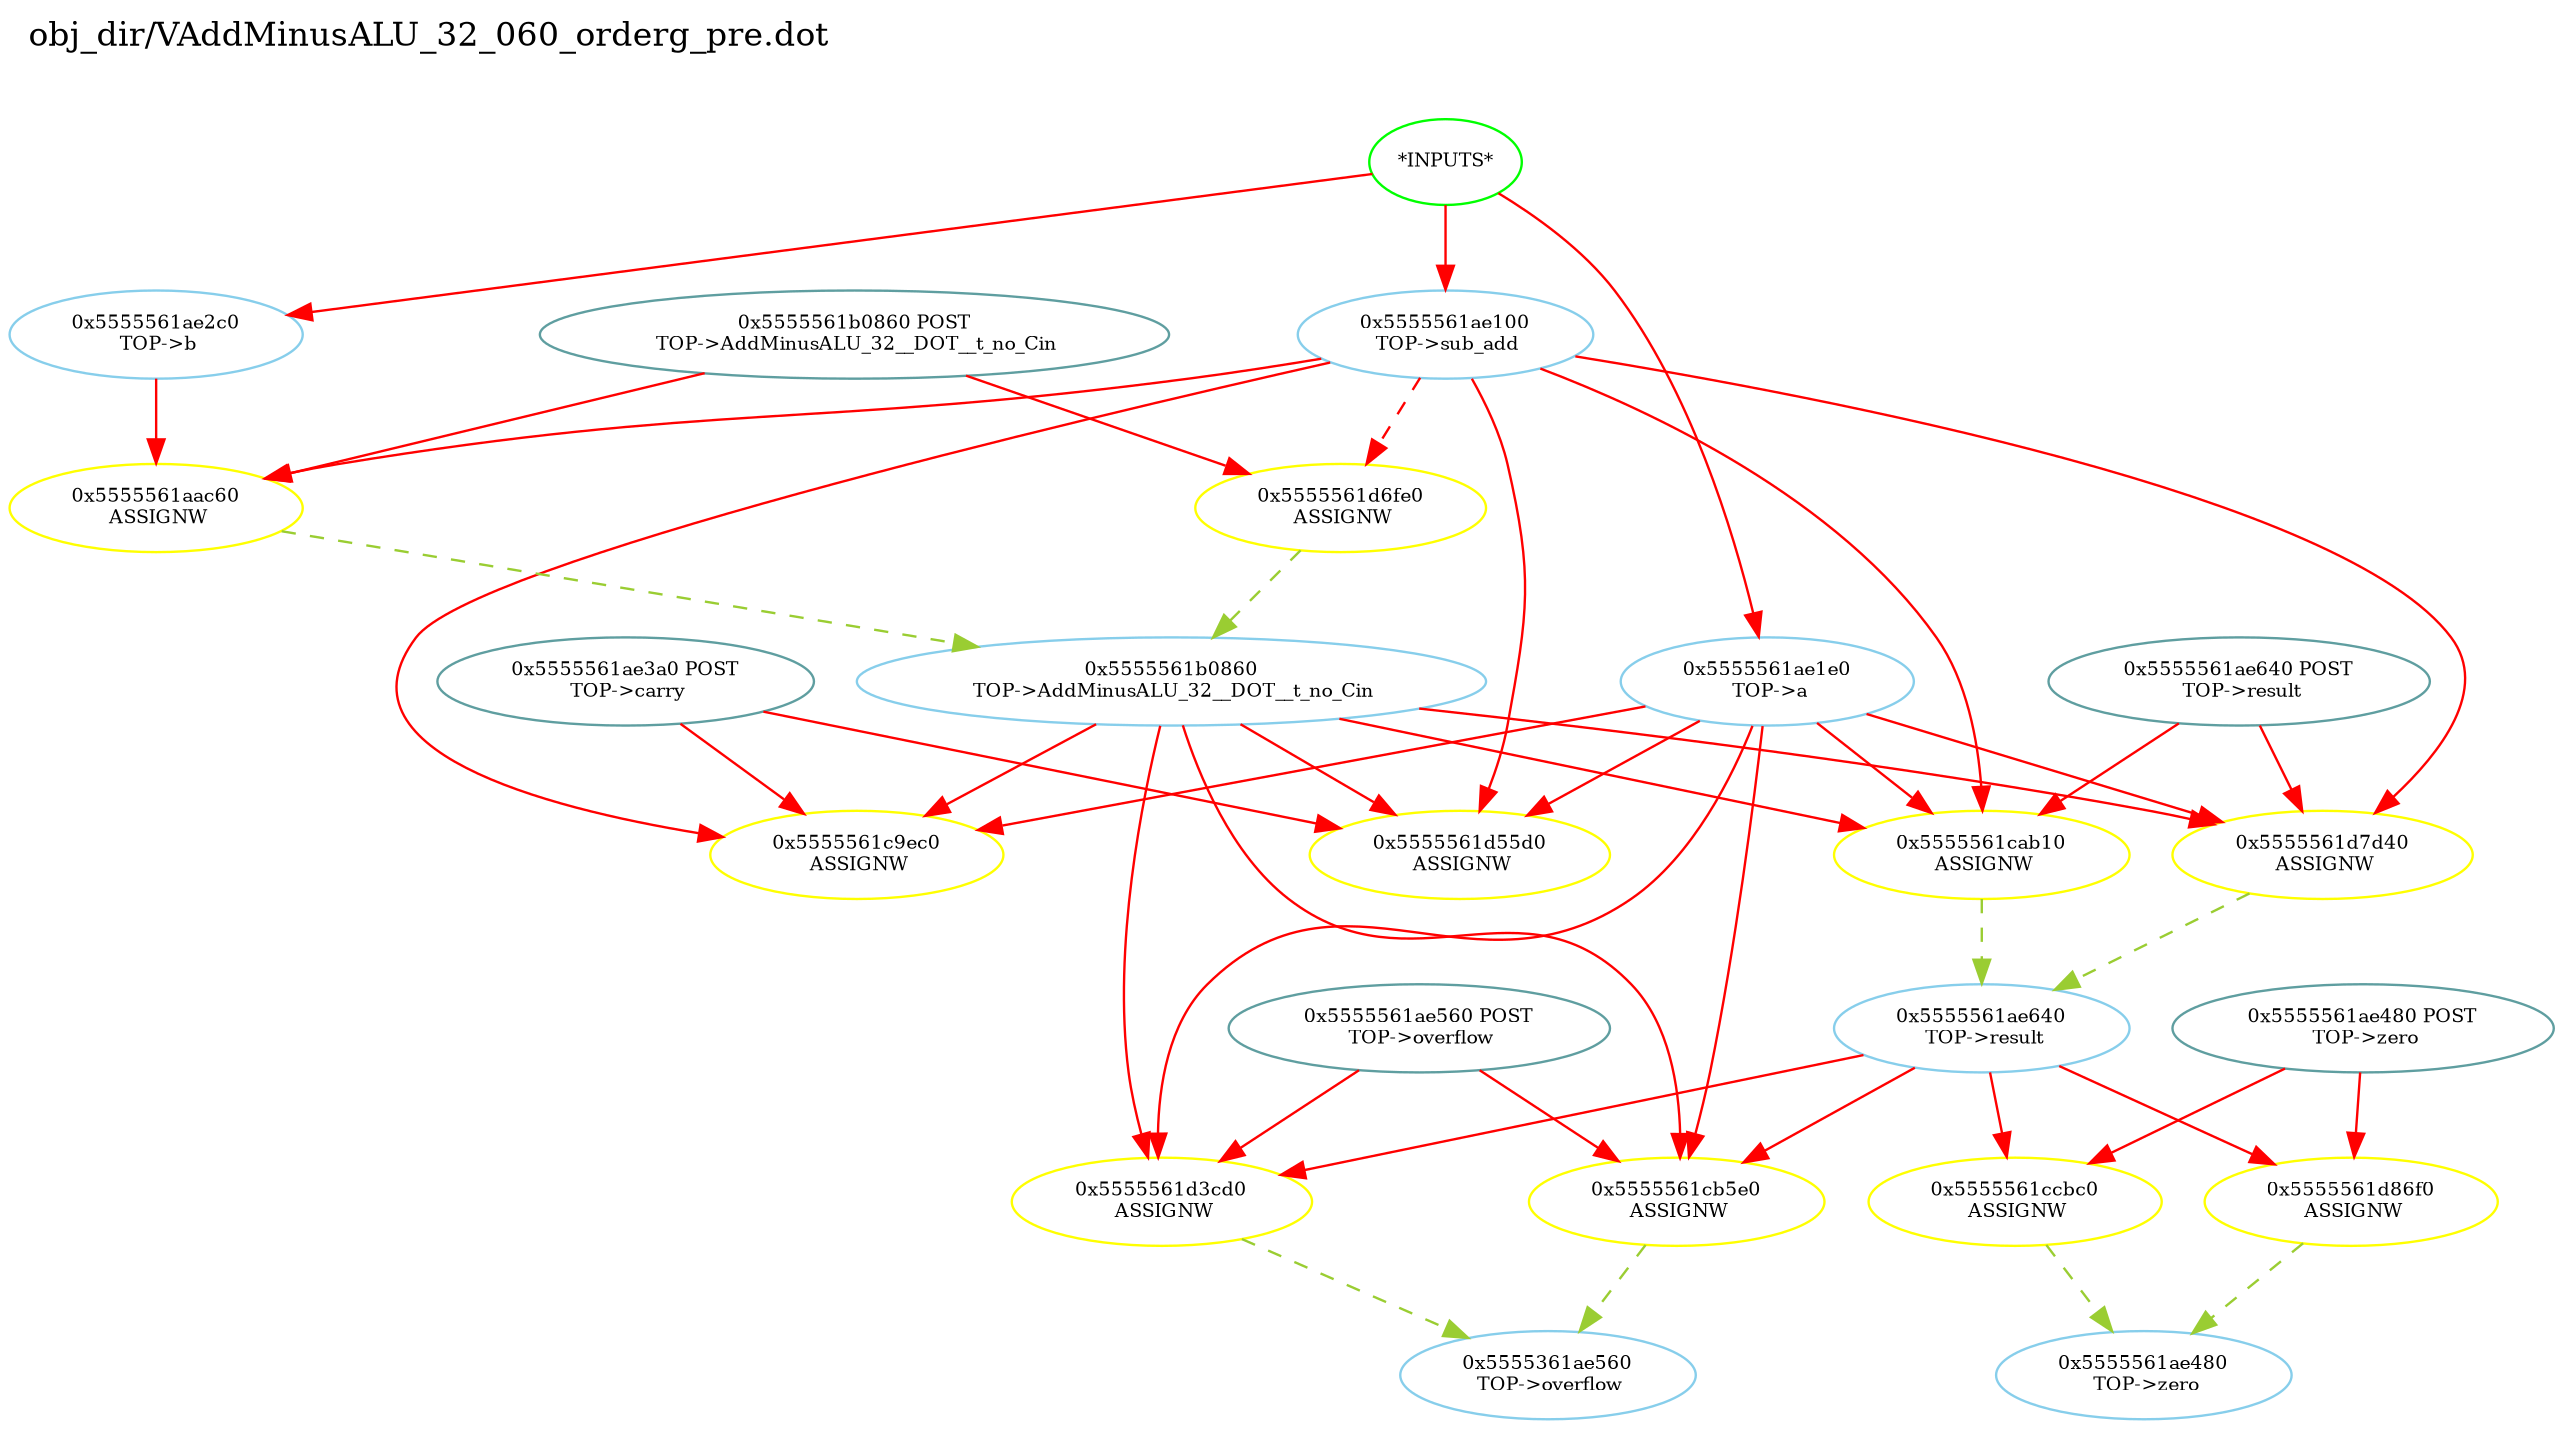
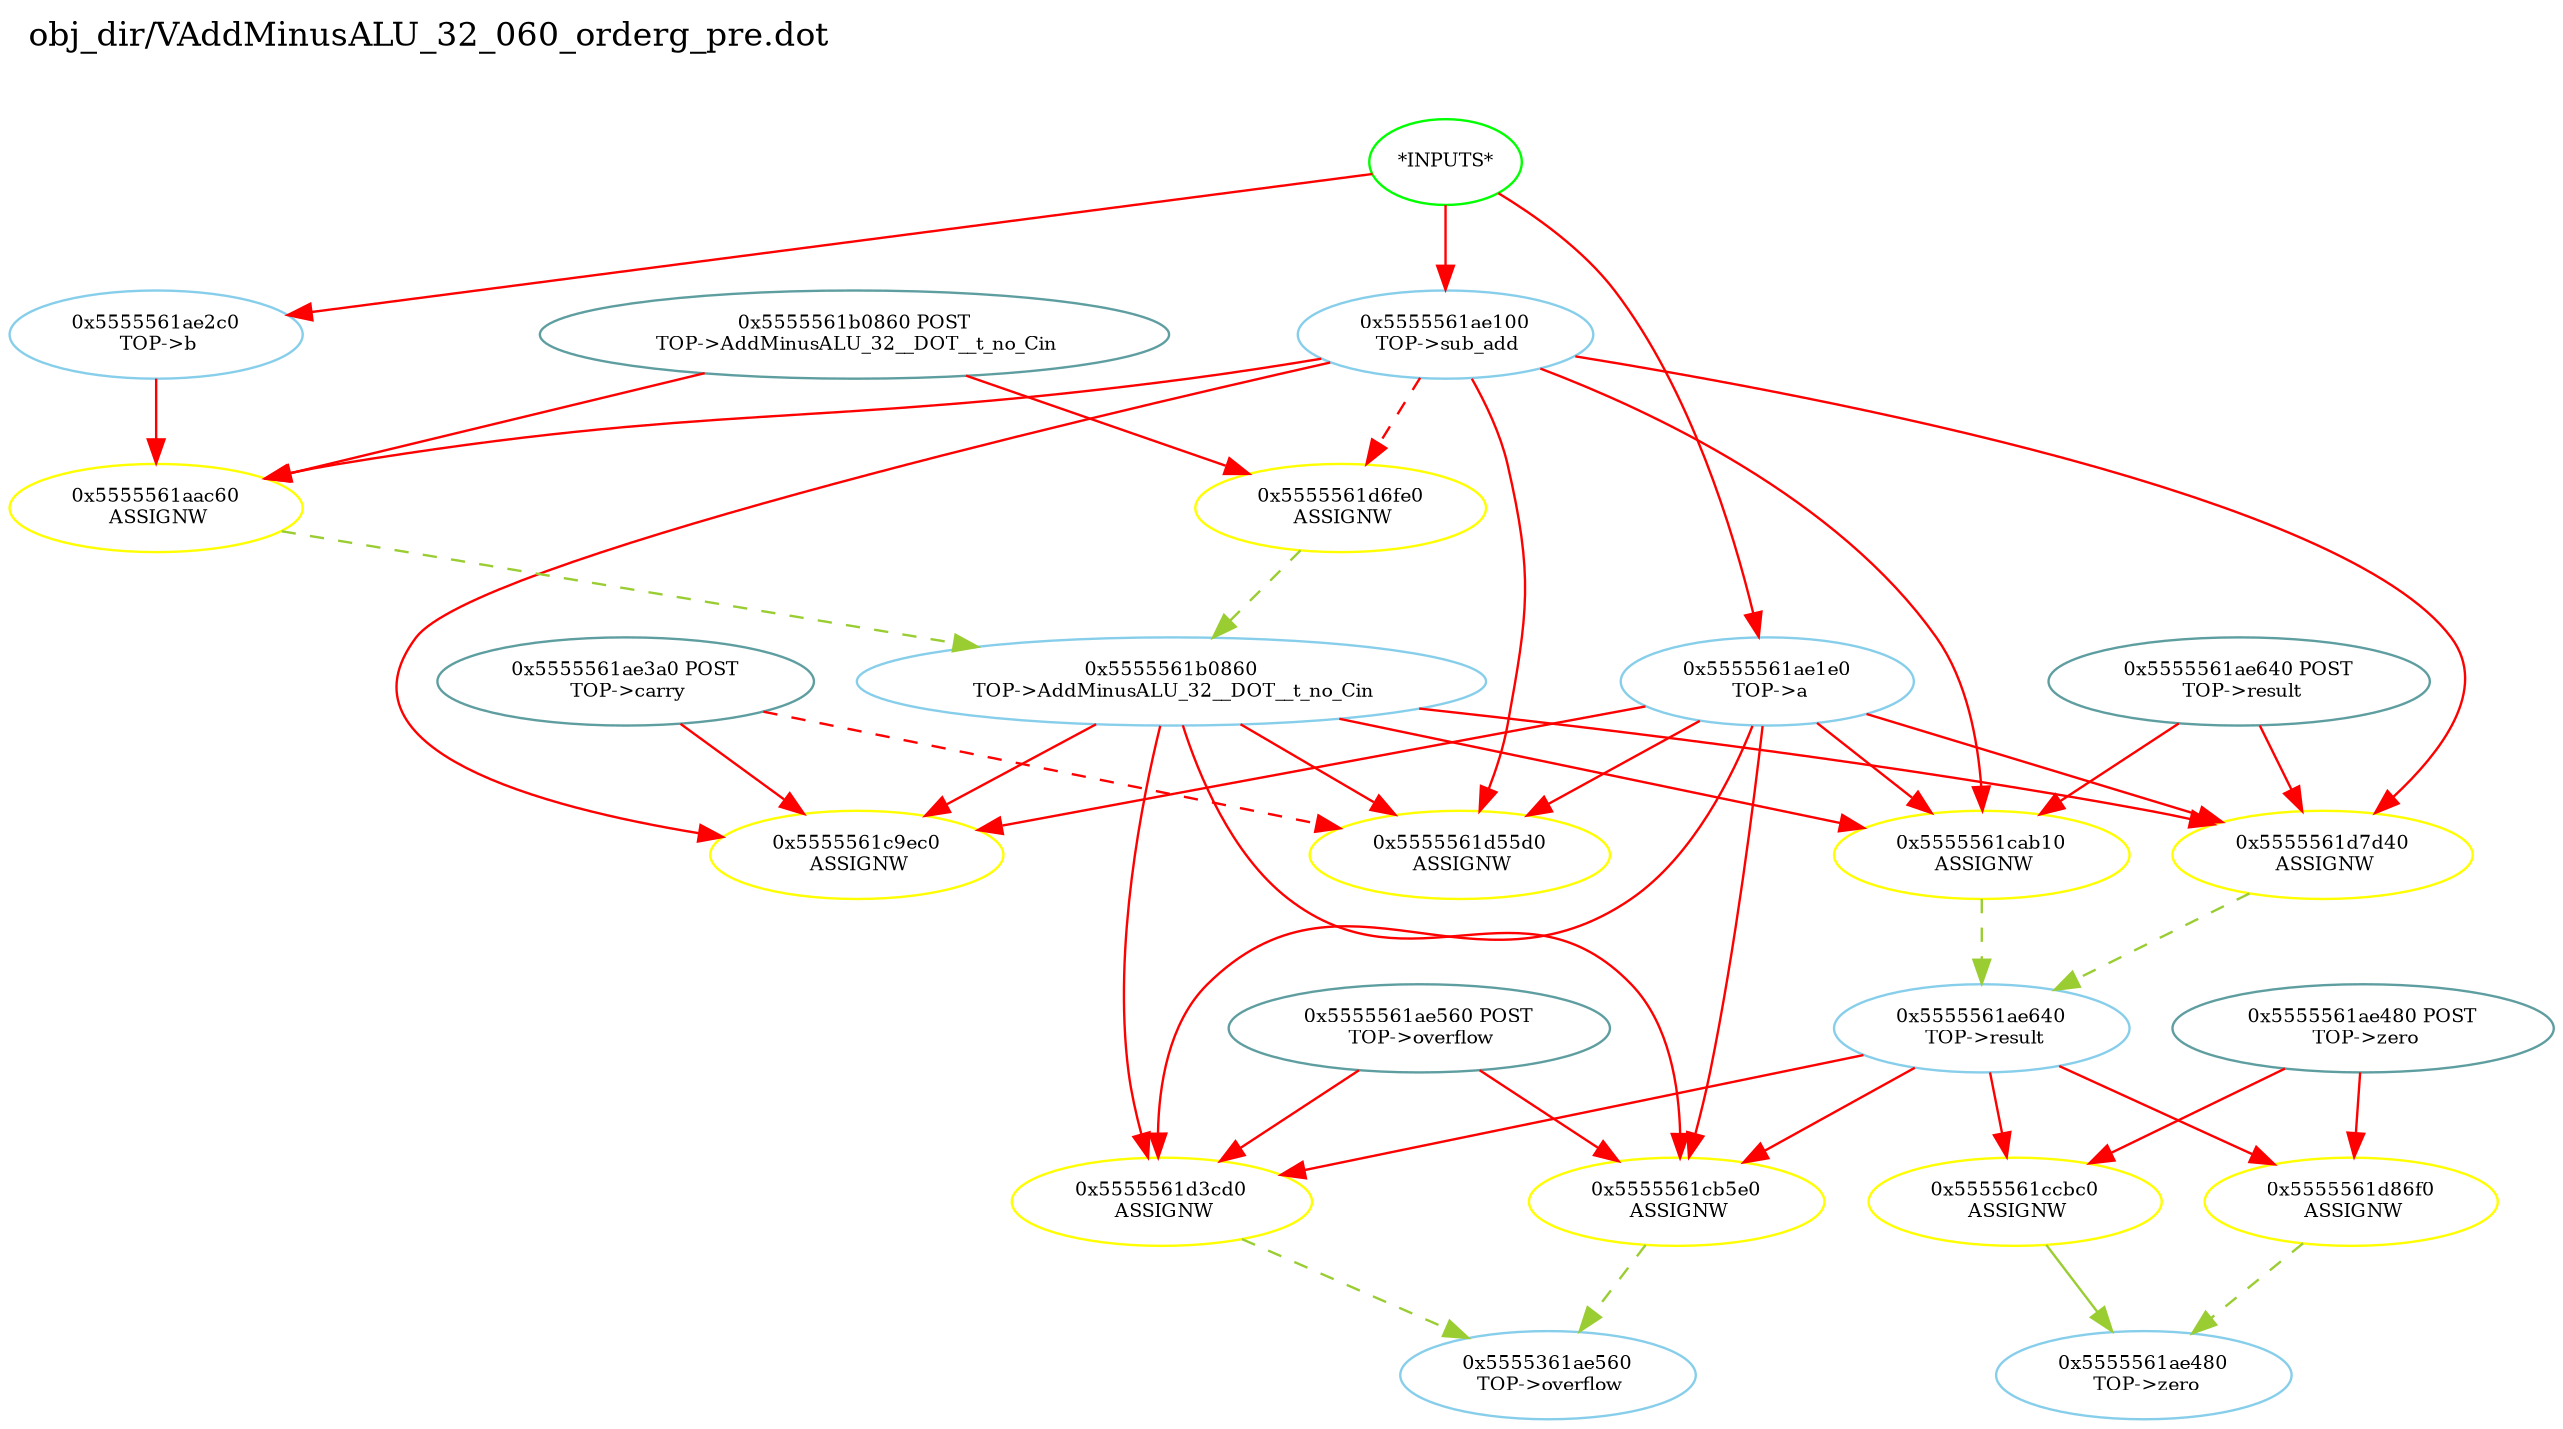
edge "0x5555561ae3a0 POST TOP->carry" -> "0x5555561d55d0 ASSIGNW": style solid -> dashed
edge "0x5555561ccbc0 ASSIGNW" -> "0x5555561ae480 TOP->zero": style dashed -> solid
